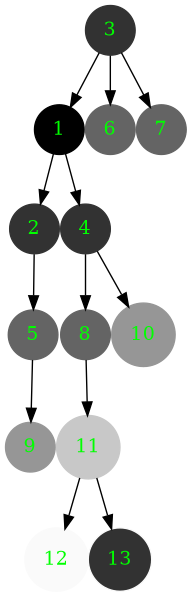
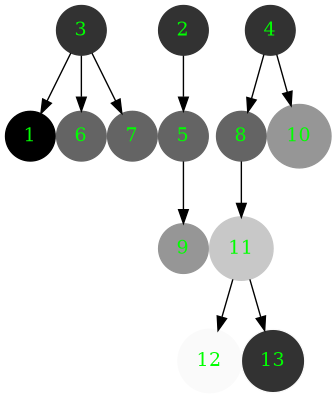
edge "1" -> "2": removed
edge "1" -> "4": removed
